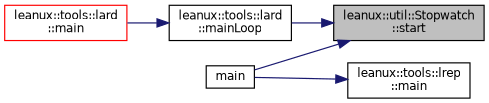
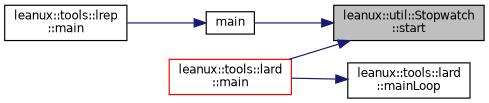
edge "leanux::tools::lard ::mainLoop" -> "leanux::util::Stopwatch ::start": now "leanux::tools::lard ::main" -> "leanux::util::Stopwatch ::start"
edge "main" -> "leanux::tools::lrep ::main": reversed
